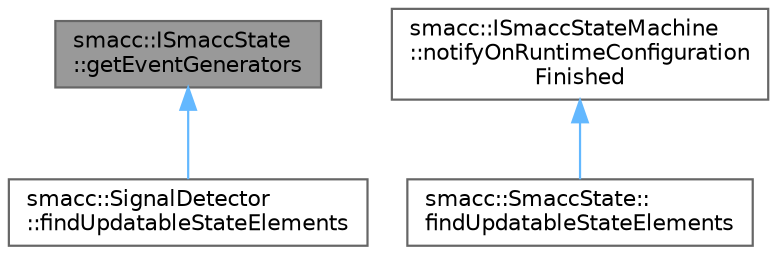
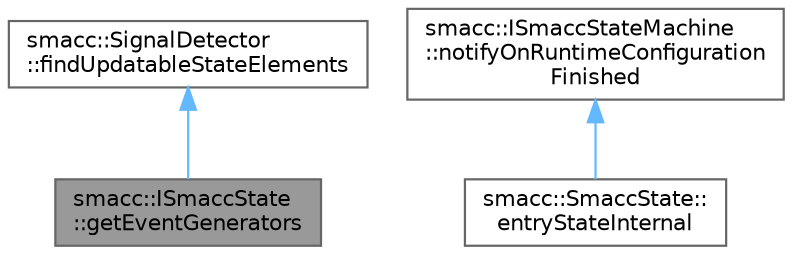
edge "smacc::SignalDetector ::findUpdatableStateElements" -> "smacc::ISmaccState ::getEventGenerators": reversed
node "smacc::SmaccState:: findUpdatableStateElements": label "smacc::SmaccState:: findUpdatableStateElements" -> "smacc::SmaccState:: entryStateInternal"
